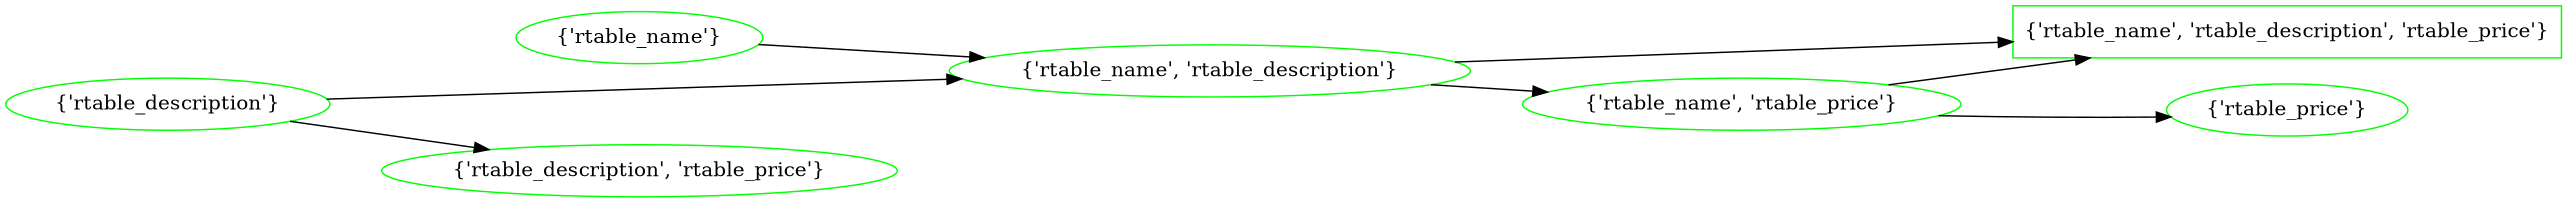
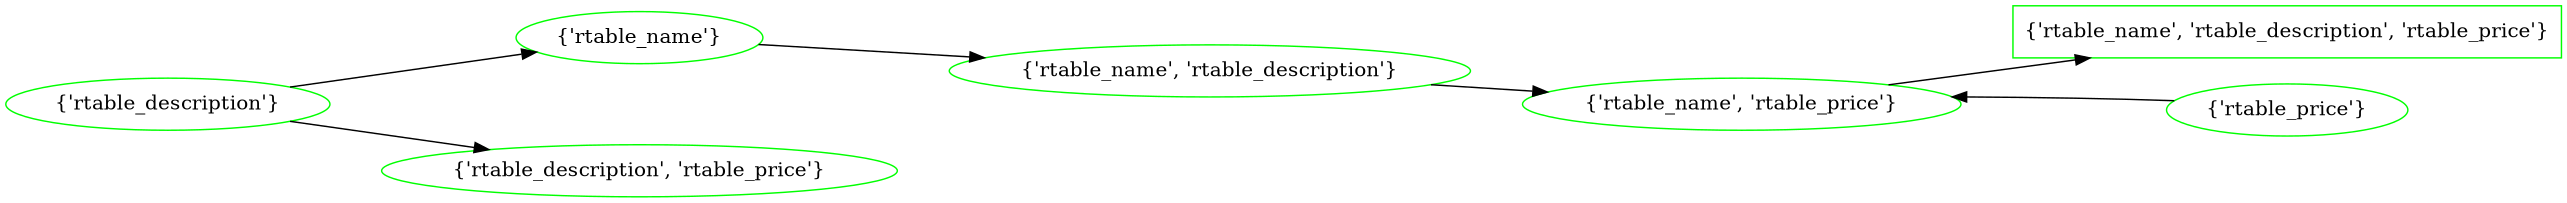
edge "{'rtable_name', 'rtable_description'}" -> "{'rtable_name', 'rtable_description', 'rtable_price'}": removed
edge "{'rtable_description'}" -> "{'rtable_name', 'rtable_description'}": now "{'rtable_description'}" -> "{'rtable_name'}"
edge "{'rtable_name', 'rtable_price'}" -> "{'rtable_price'}": reversed
